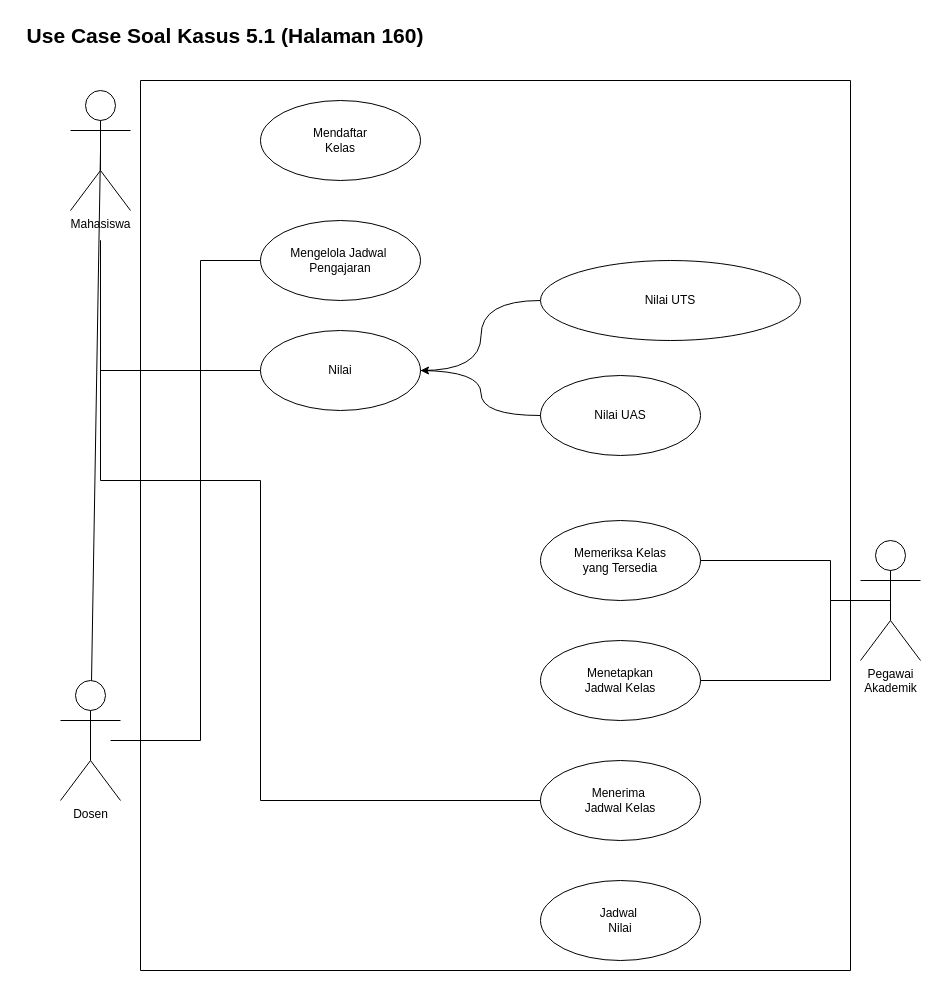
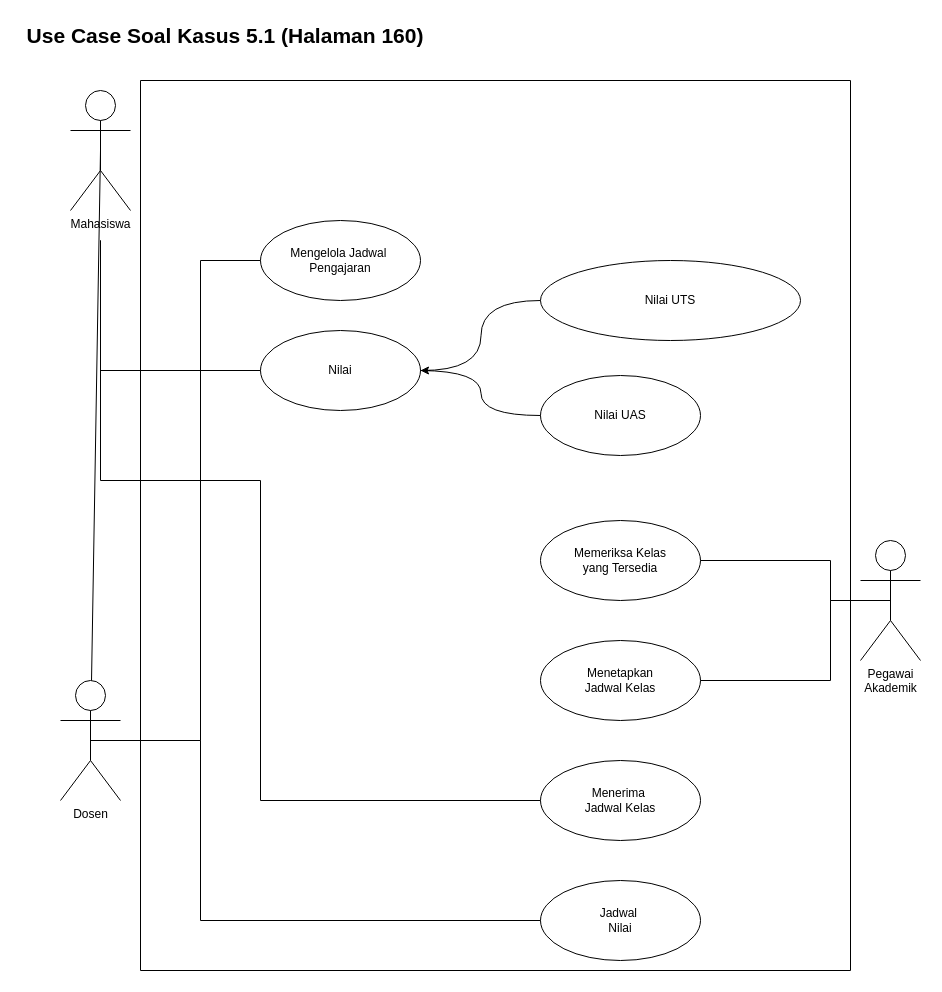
node "Mendaftar Kelas": removed
edge "Dosen" -- "Jadwal Nilai": added
